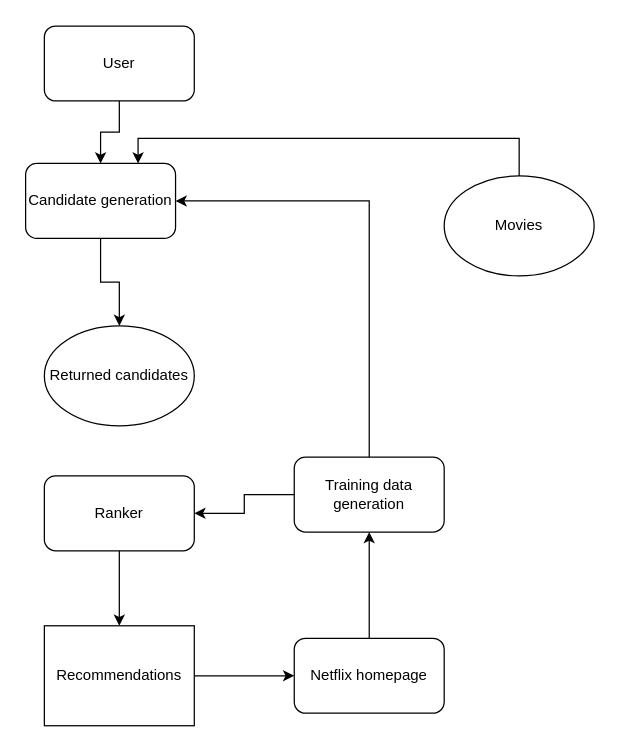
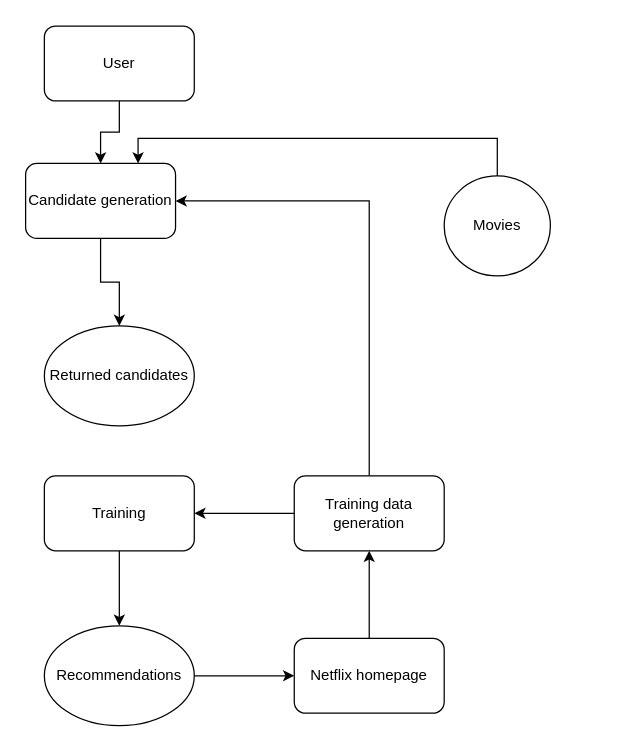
node "Movies": size 150x100 -> 106x100
node "Training data generation": moved (369, 494) -> (369, 513)
node "Ranker": label "Ranker" -> "Training"
node "Recommendations": shape rectangle -> ellipse
